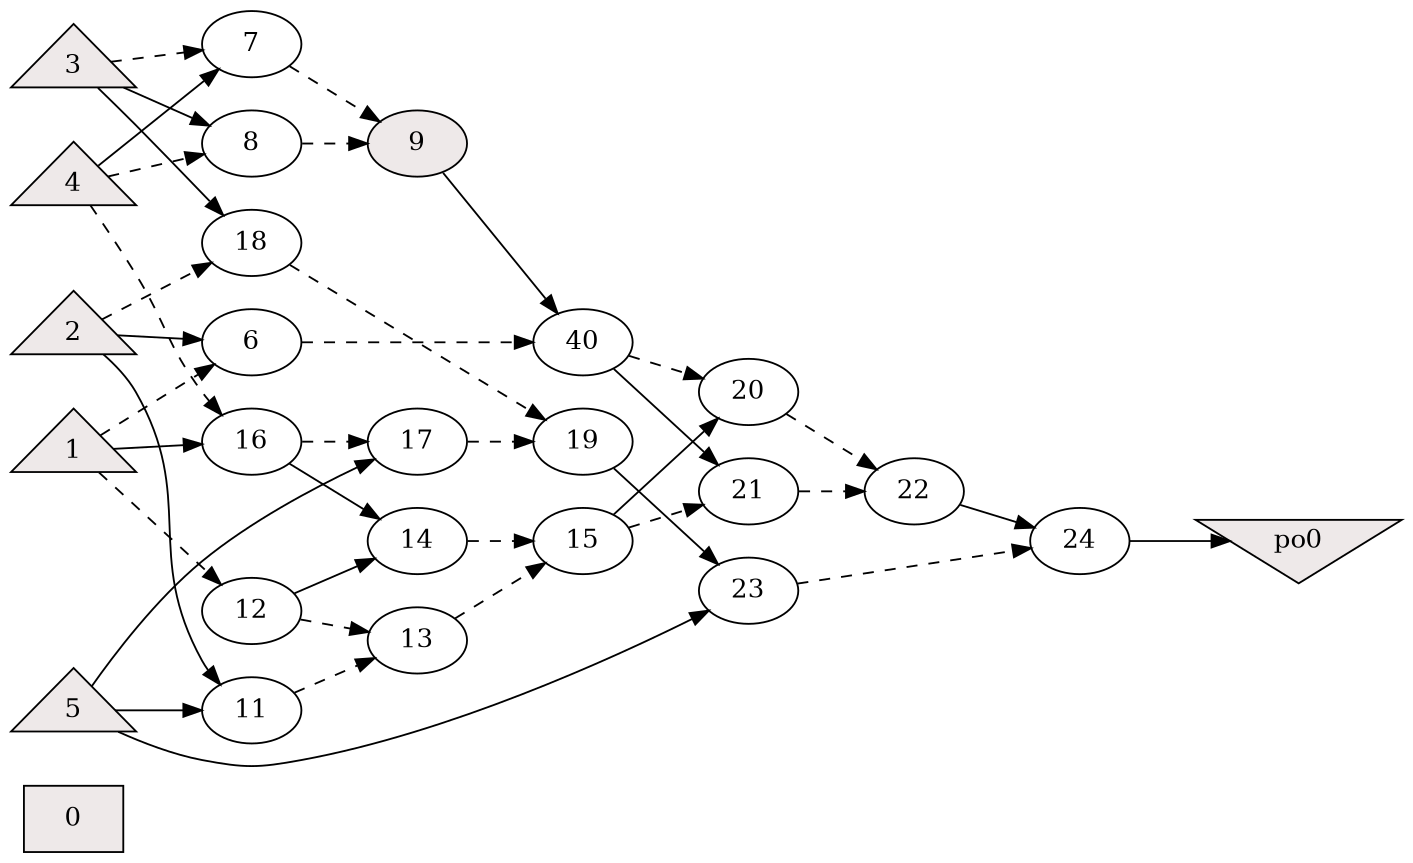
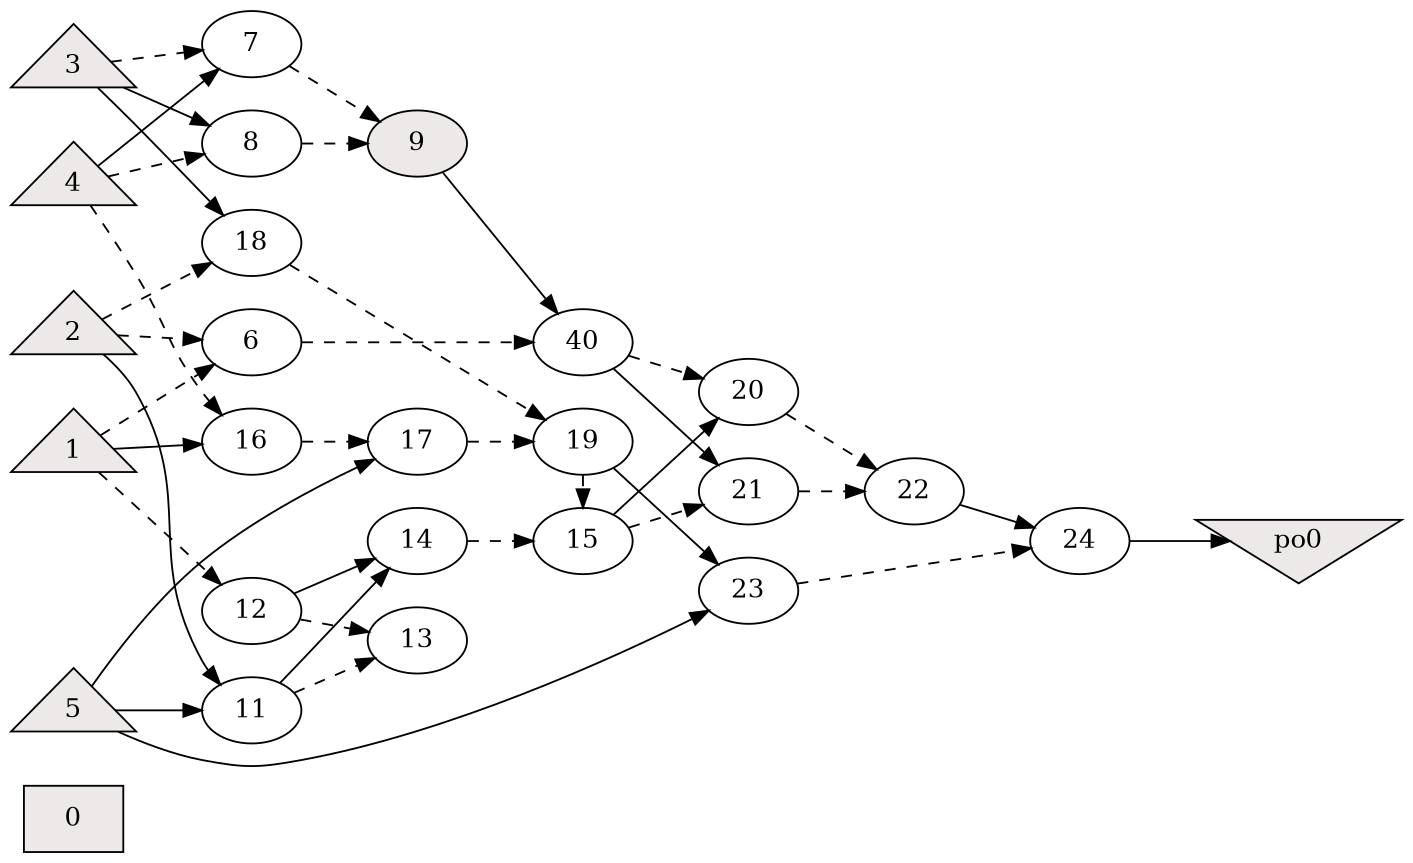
edge "2" -> "6": style solid -> dashed
edge "16" -> "14": now "11" -> "14"
edge "13" -> "15": now "19" -> "15"
